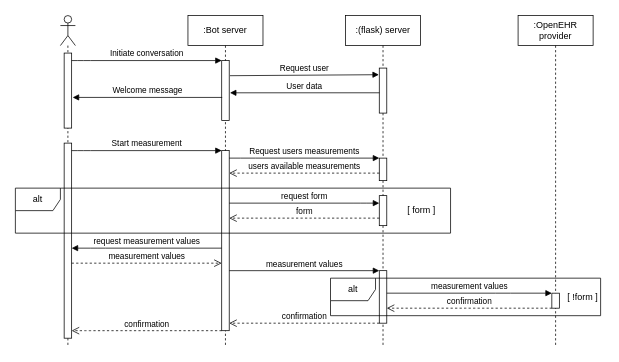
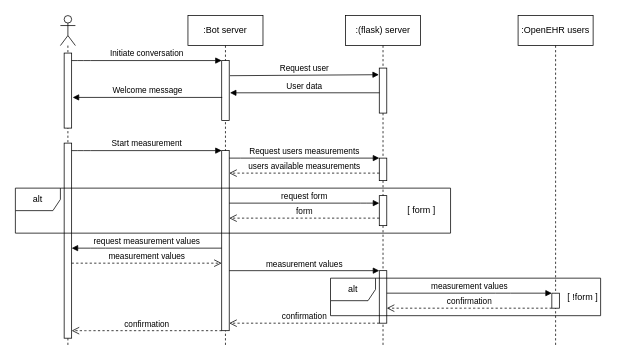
node ":OpenEHR provider": label ":OpenEHR provider" -> ":OpenEHR users"
